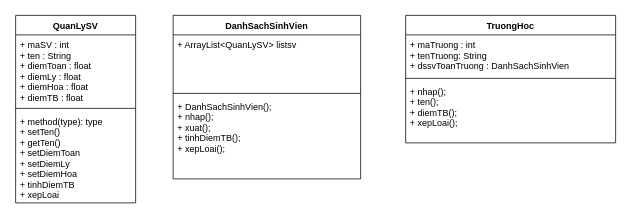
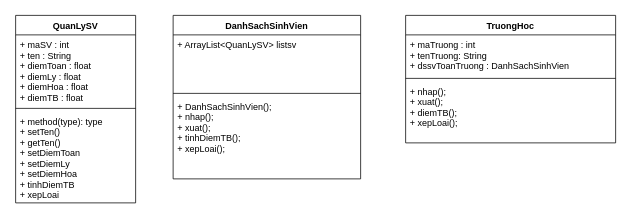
node "+ nhap(); + ten(); + diemTB(); + xepLoai();": label "+ nhap(); + ten(); + diemTB(); + xepLoai();" -> "+ nhap(); + xuat(); + diemTB(); + xepLoai();"
